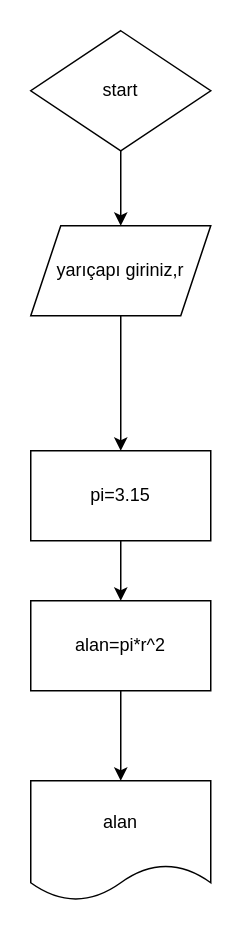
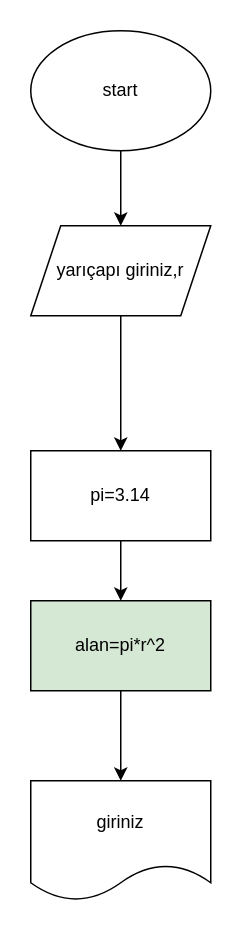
node "start": shape diamond -> ellipse
node "pi=3.15": label "pi=3.15" -> "pi=3.14"
node "alan=pi*r^2": fillcolor #ffffff -> #d5e8d4
node "alan": label "alan" -> "giriniz"
